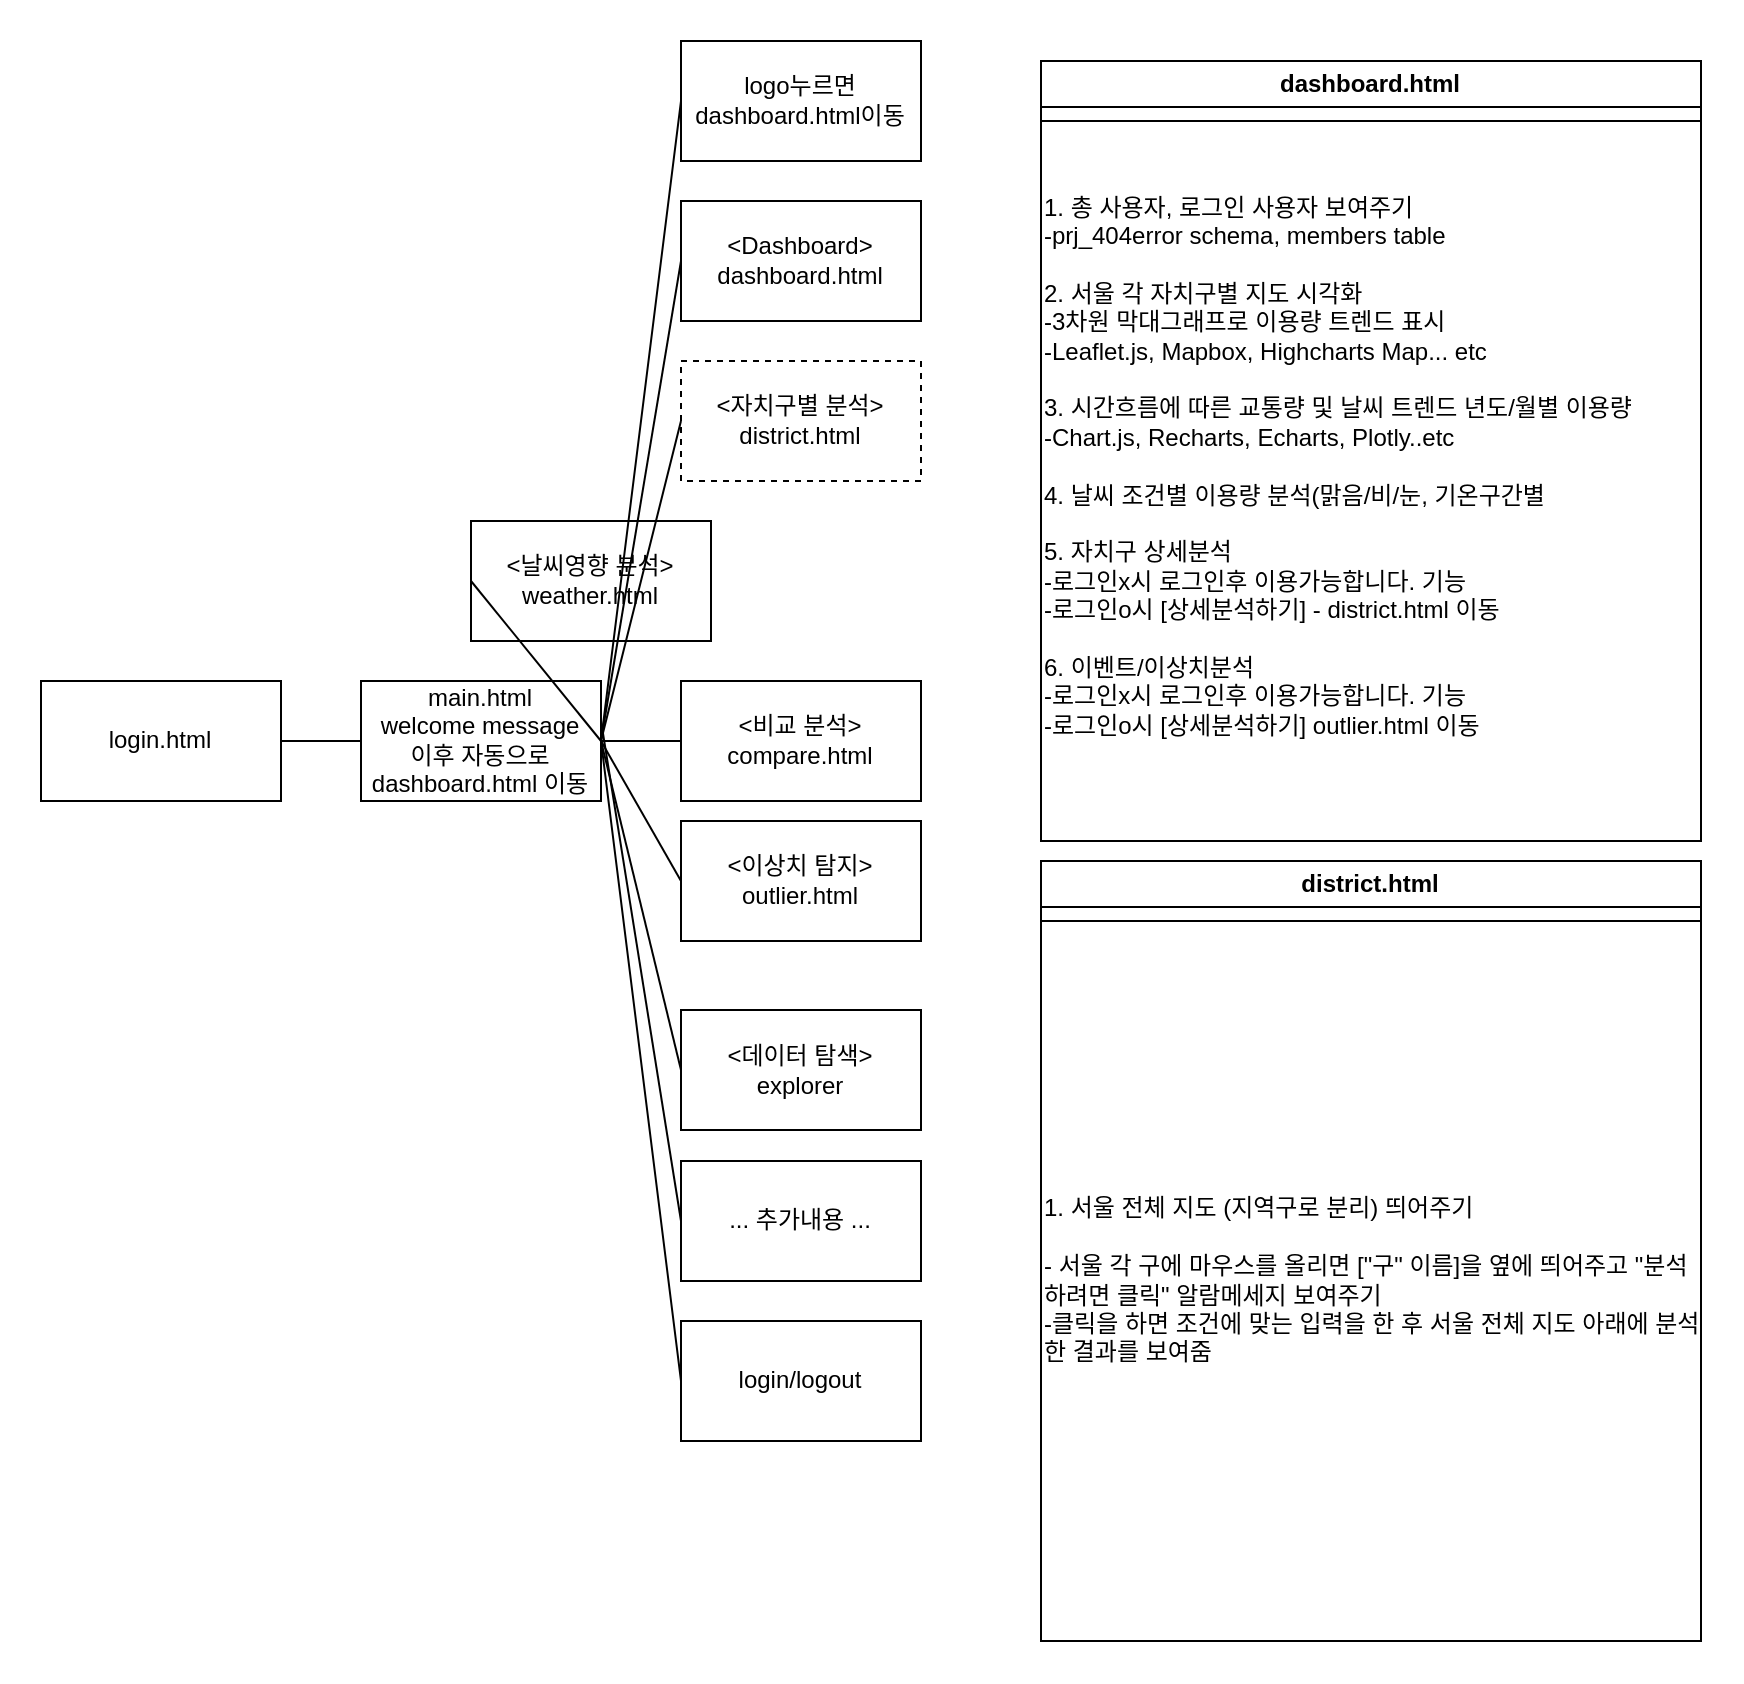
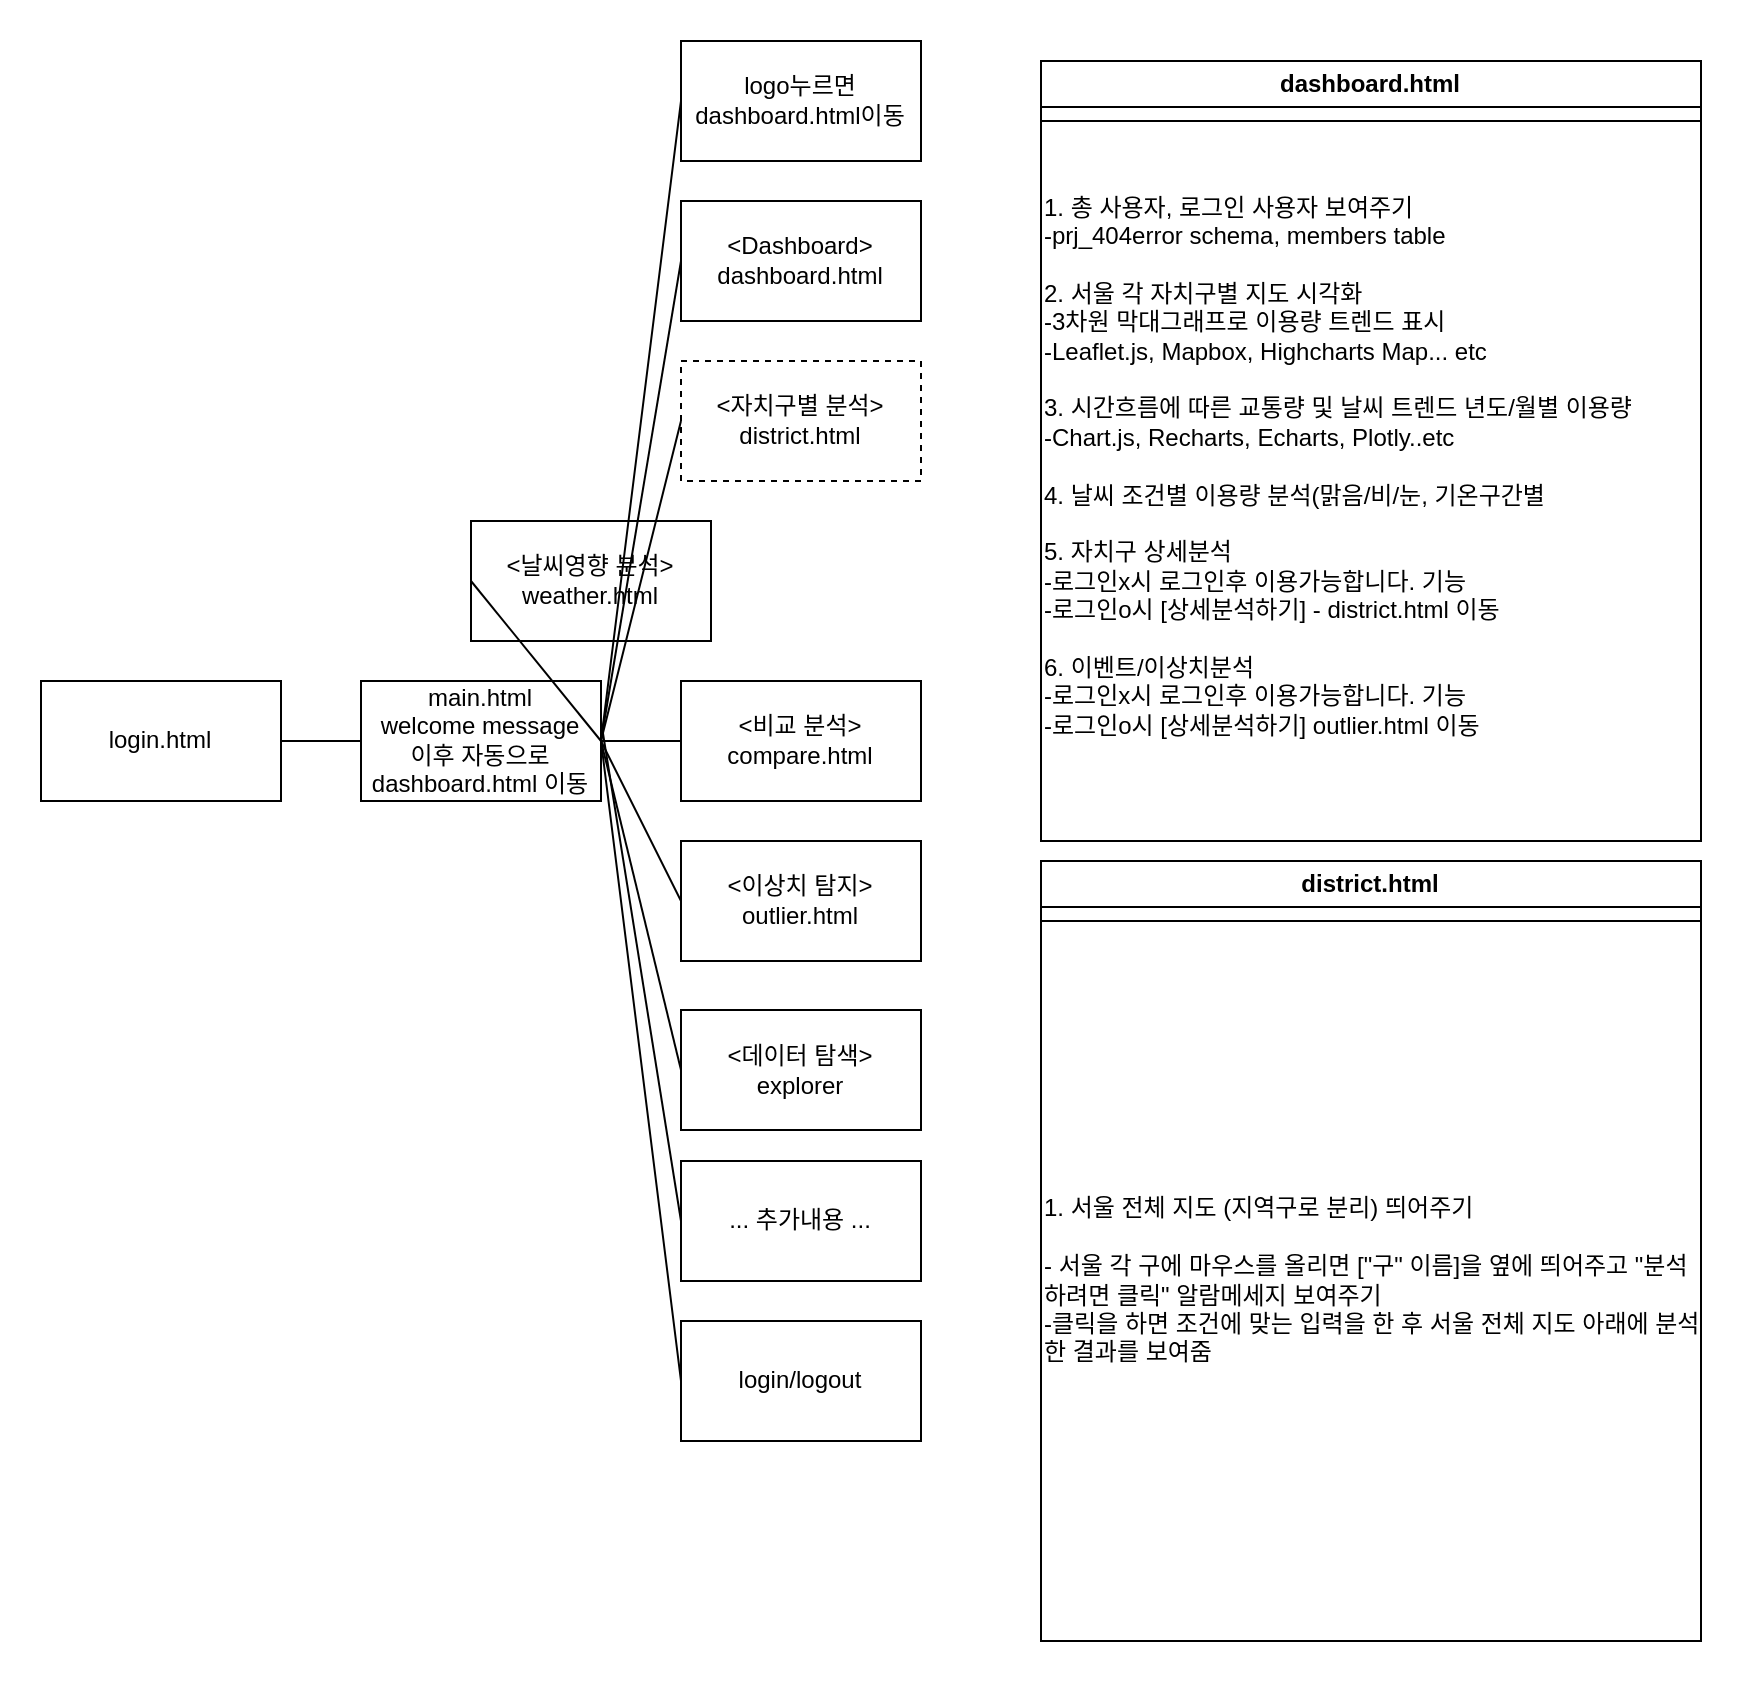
node "<이상치 탐지> outlier.html": moved (801, 881) -> (801, 901)
